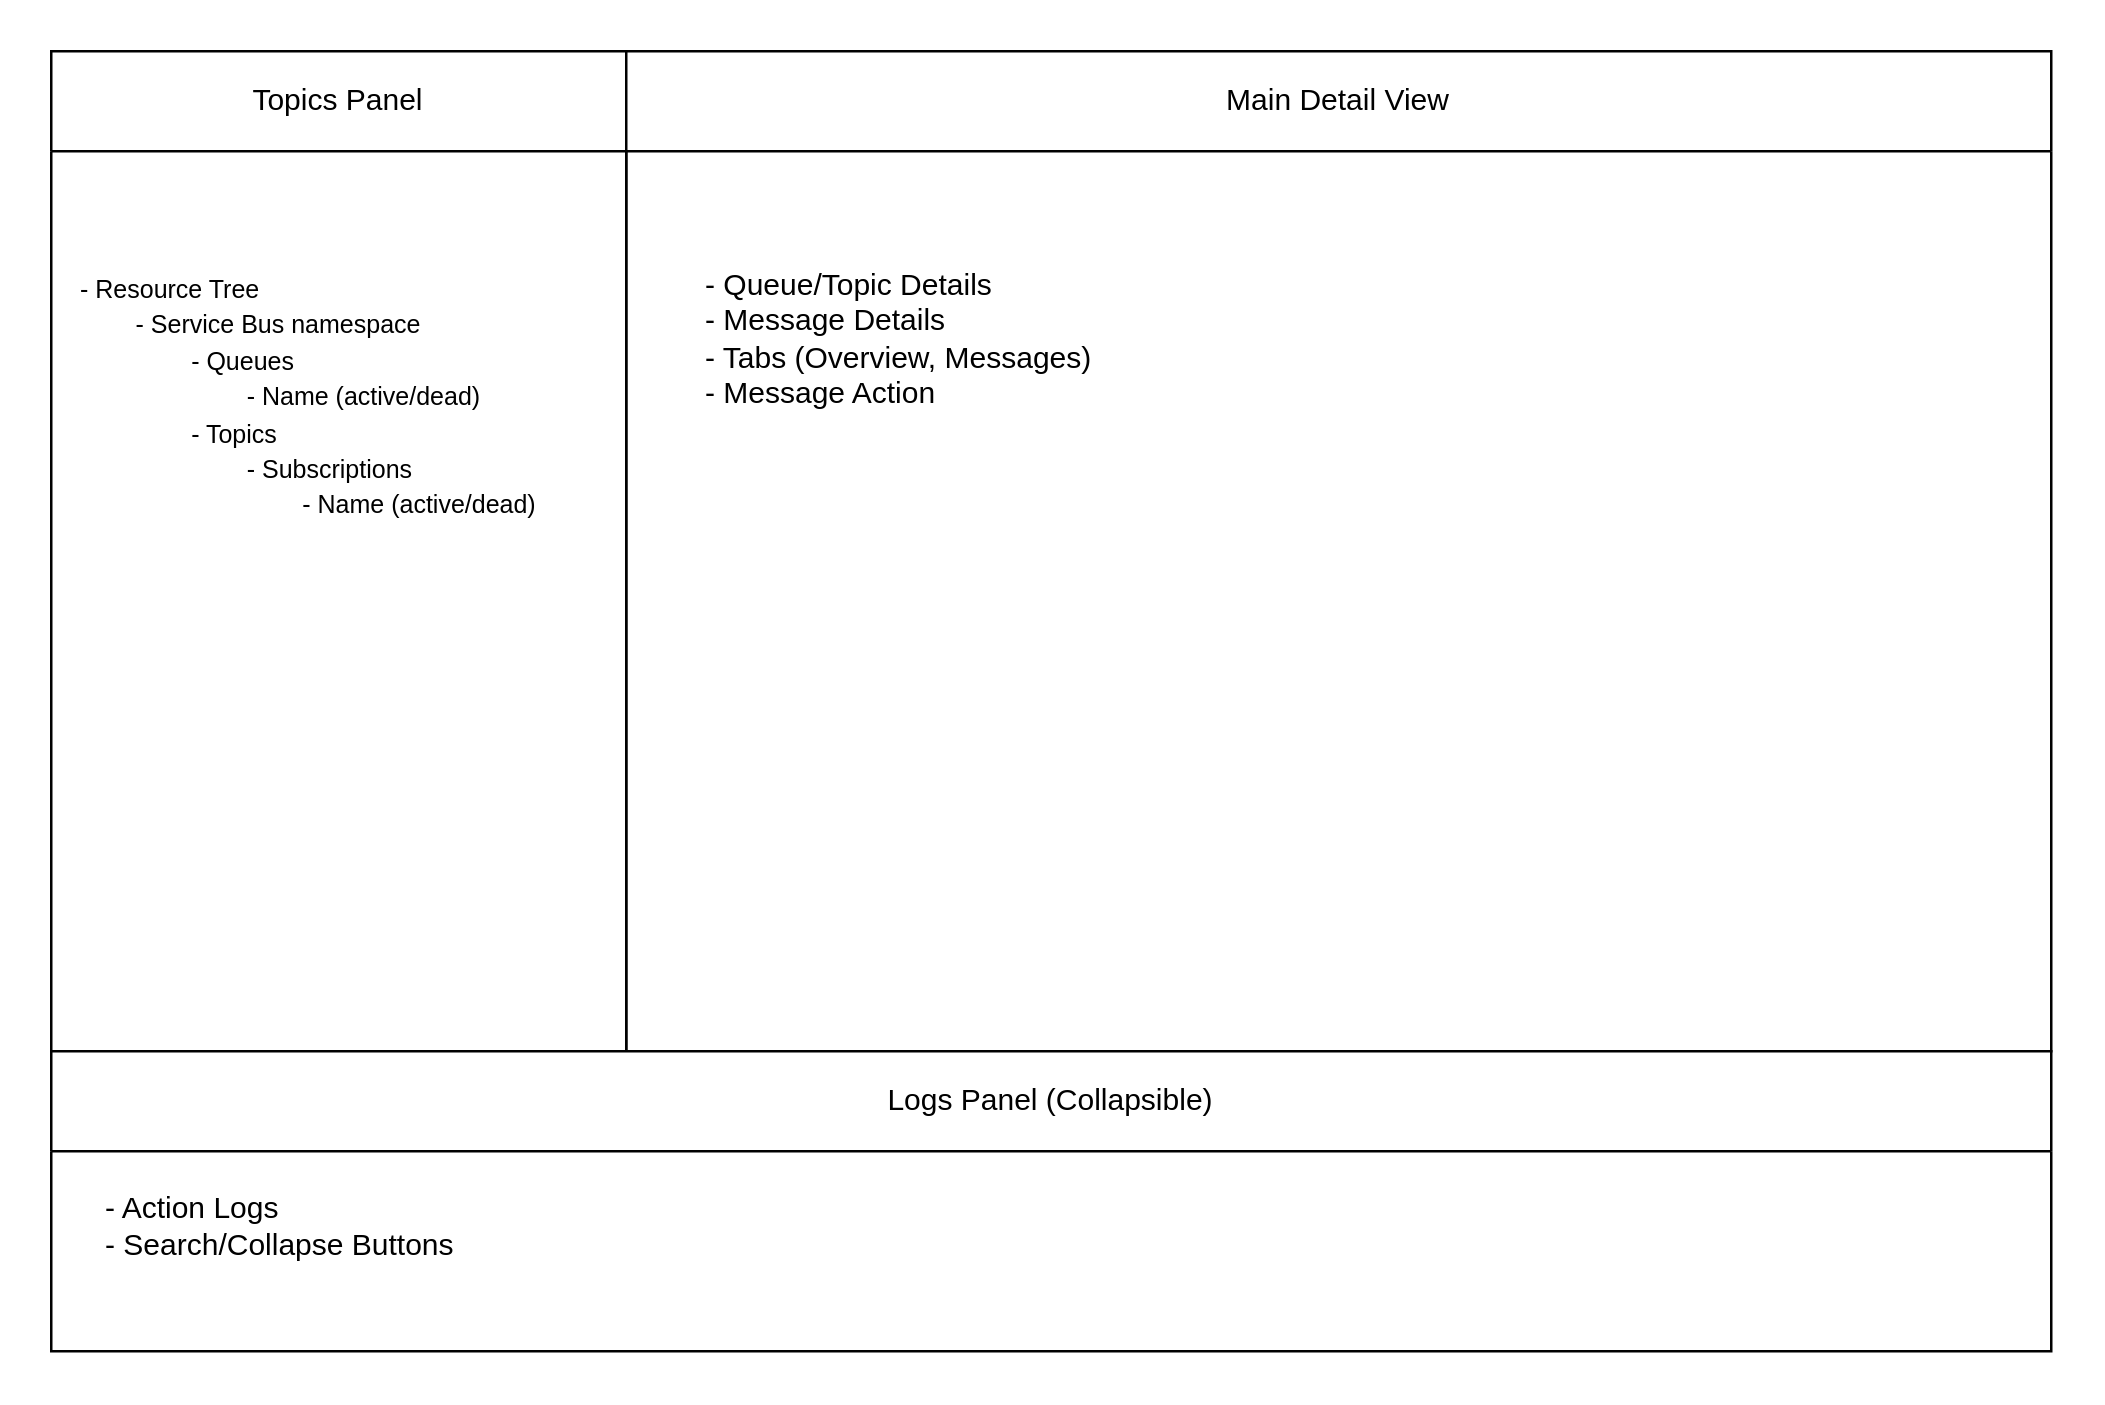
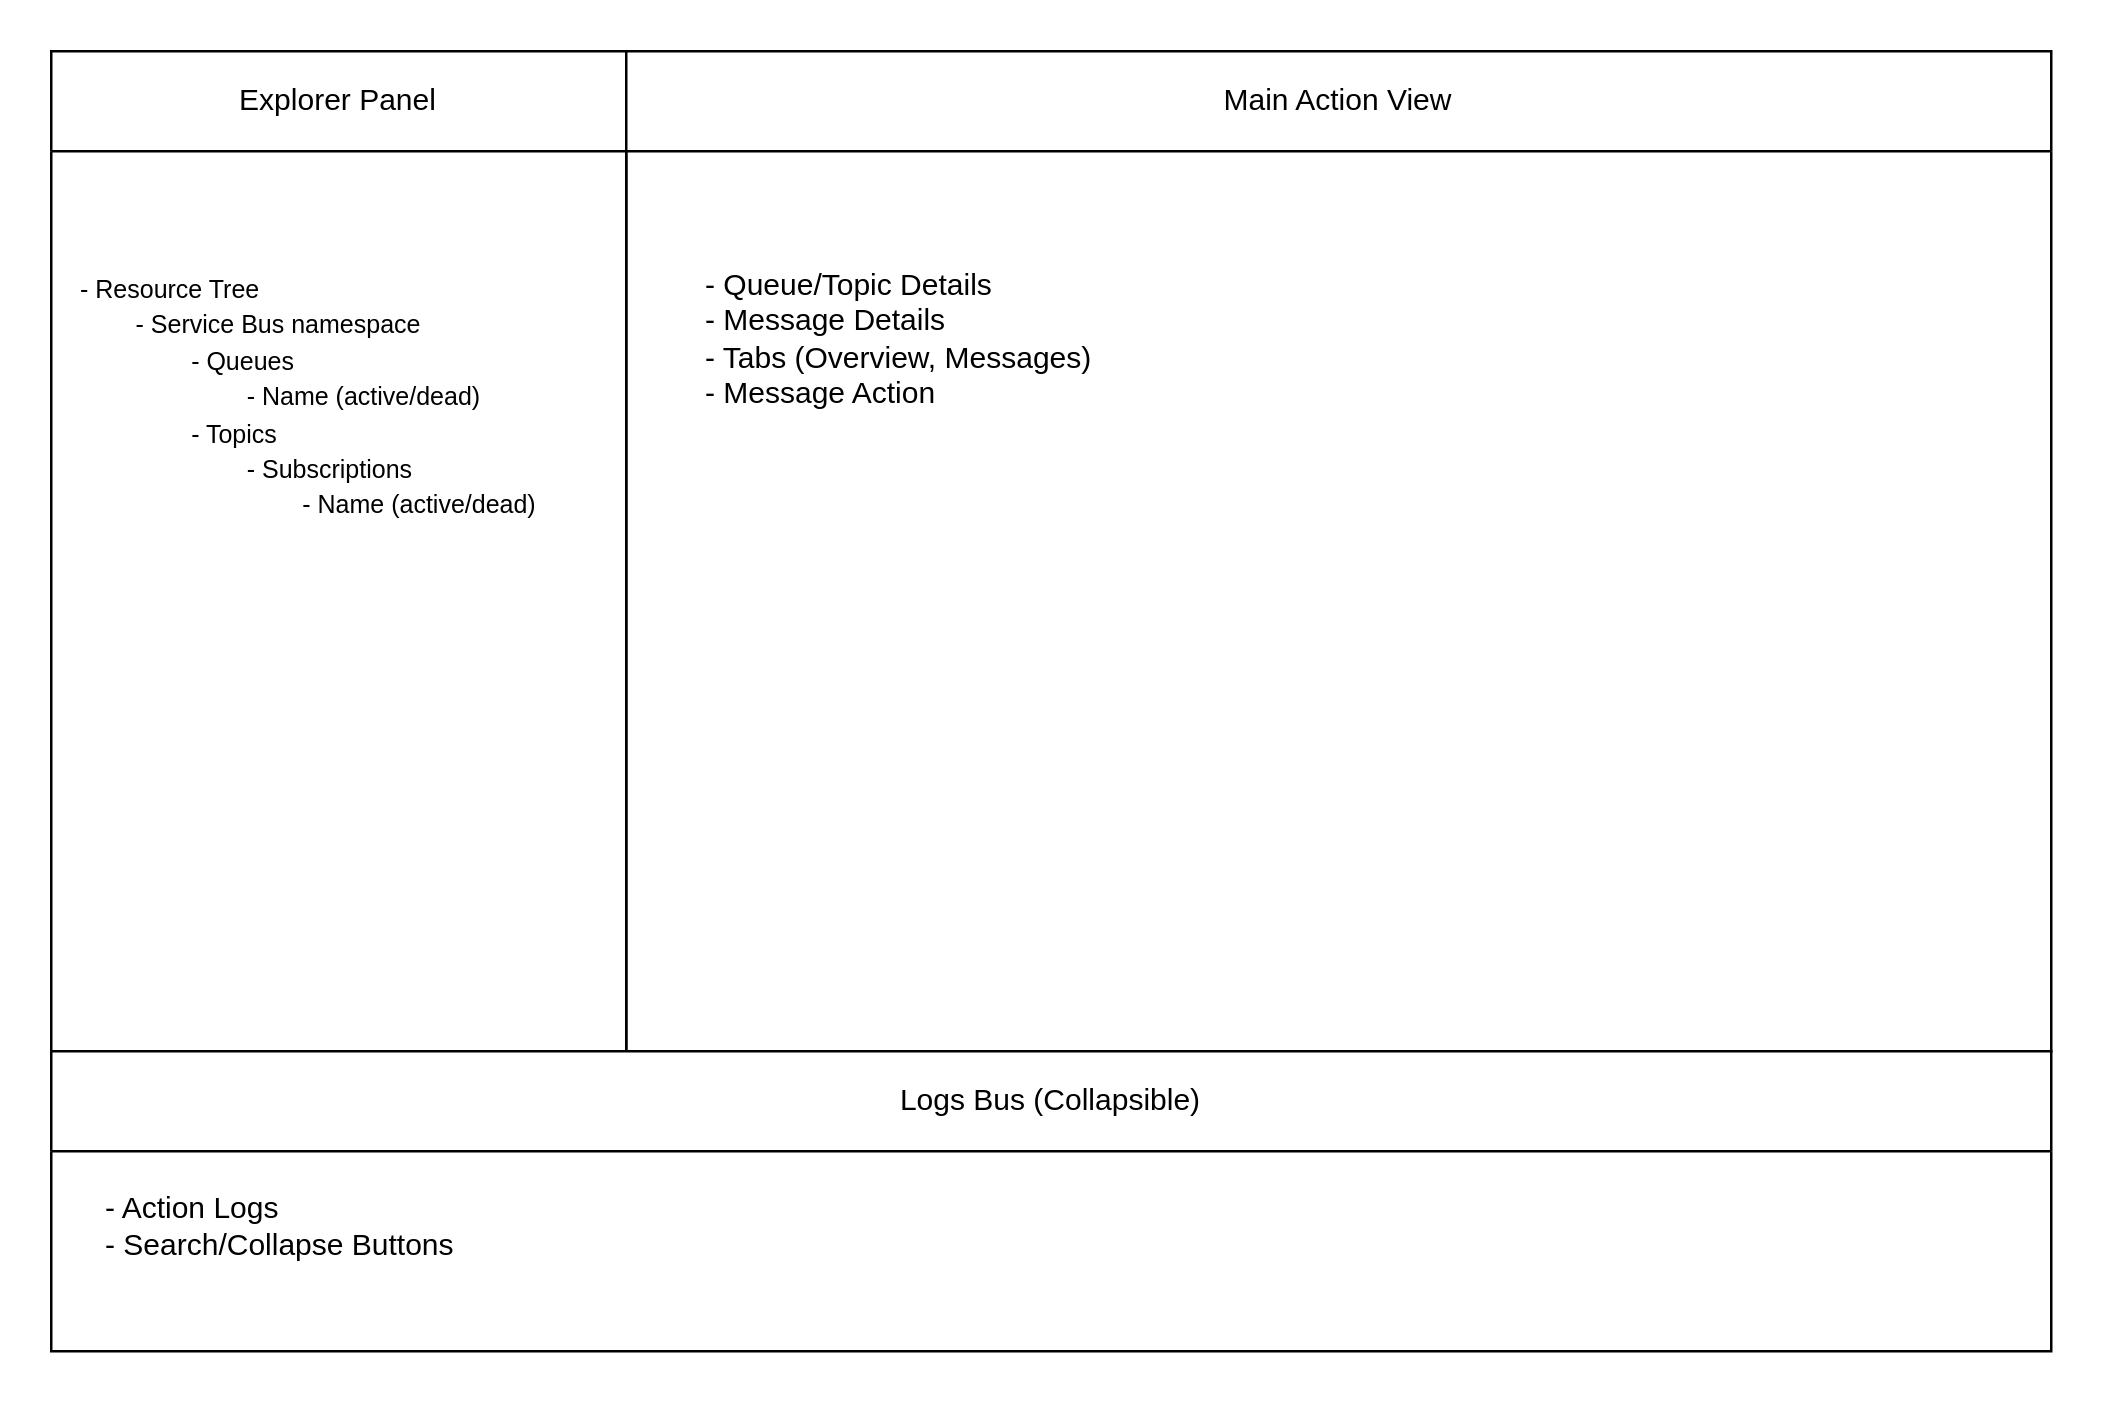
node "Topics Panel": label "Topics Panel" -> "Explorer Panel"
node "Main Detail View": label "Main Detail View" -> "Main Action View"
node "Logs Panel (Collapsible)": label "Logs Panel (Collapsible)" -> "Logs Bus (Collapsible)"
